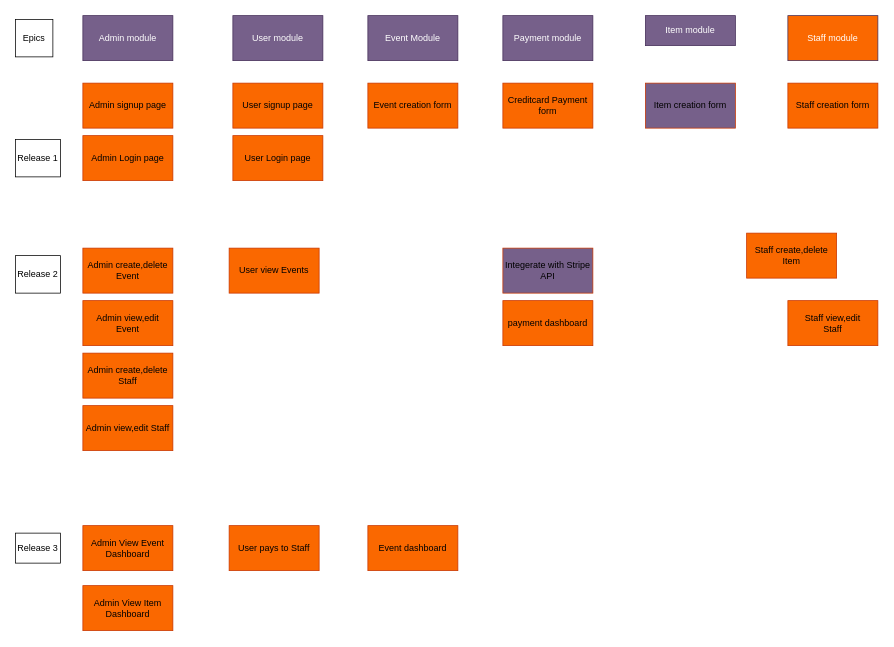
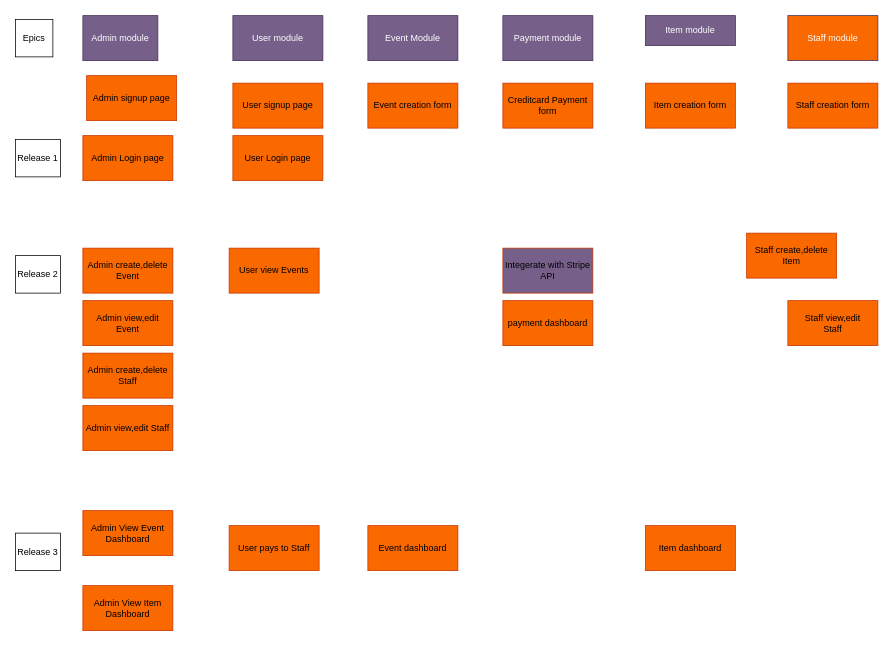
node "Admin module": size 90x45 -> 75x45
node "Admin signup page": moved (128, 105) -> (132, 98)
node "Item creation form": fillcolor #76608a -> #fa6800
node "Release 3": size 45x30 -> 45x38
node "Admin View Event Dashboard": moved (128, 548) -> (128, 533)
node "Item dashboard": added
